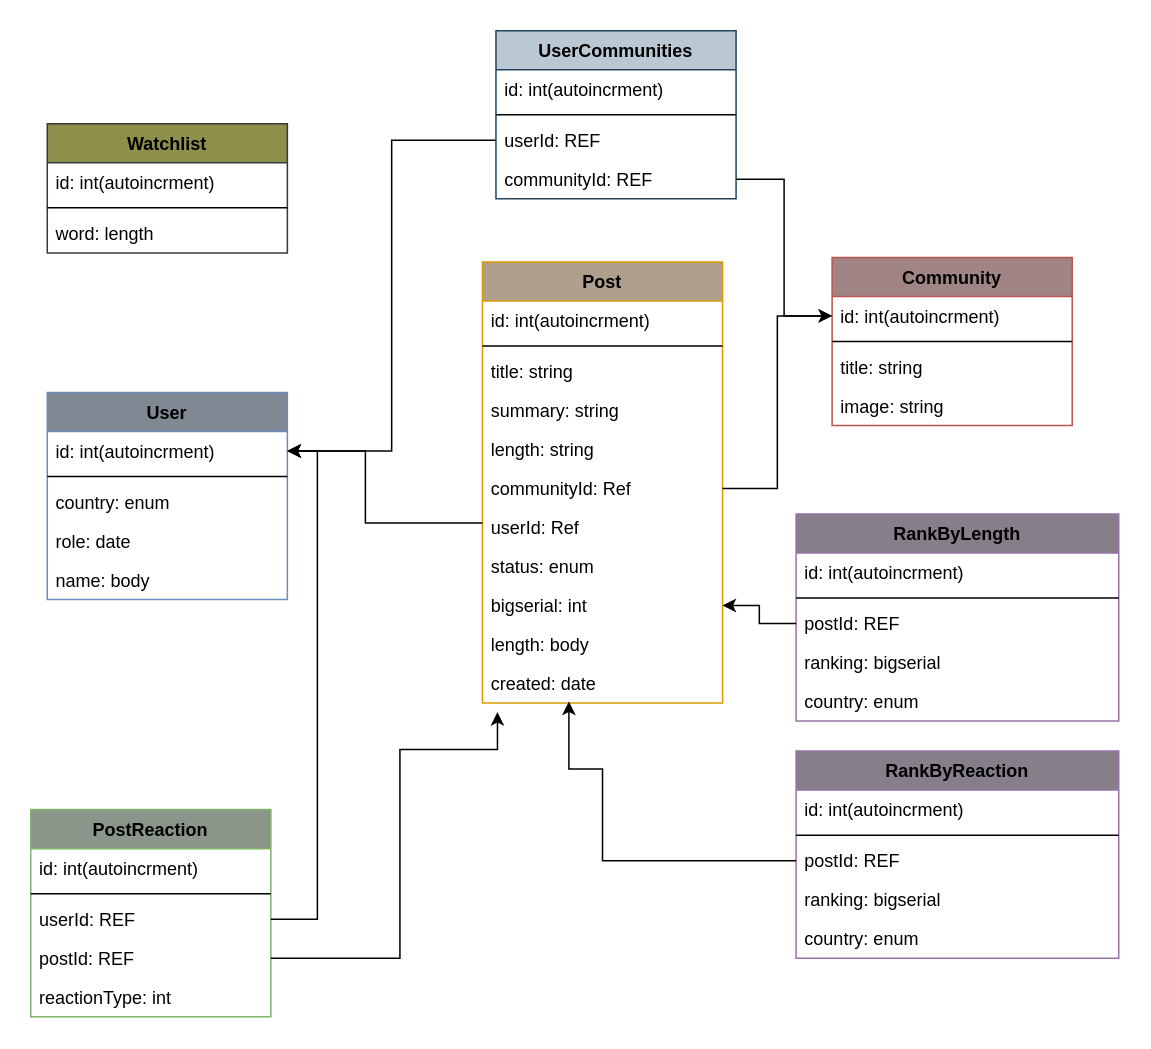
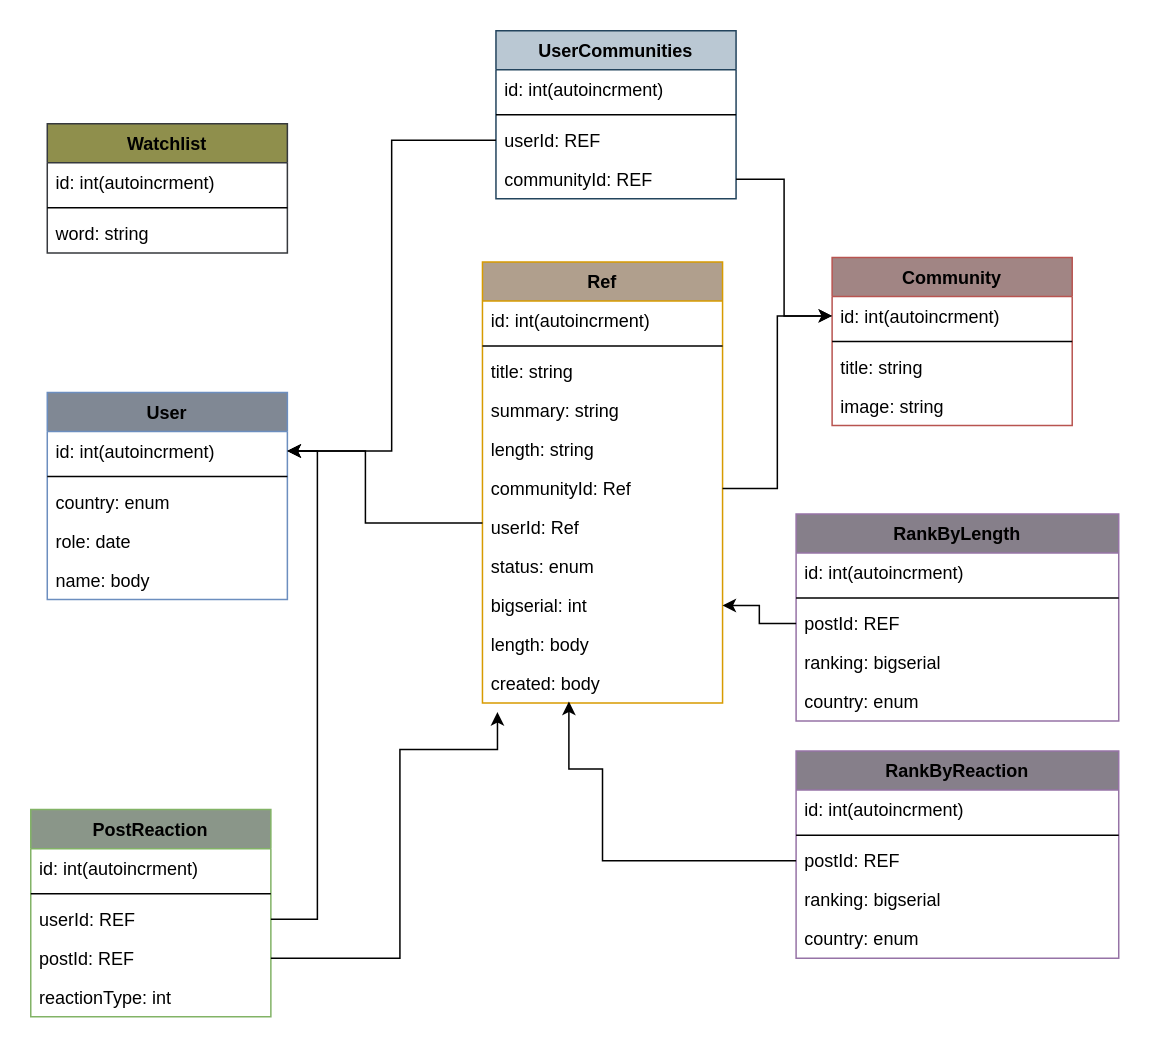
node "word: length": label "word: length" -> "word: string"
node "Post": label "Post" -> "Ref"
node "created: date": label "created: date" -> "created: body"
